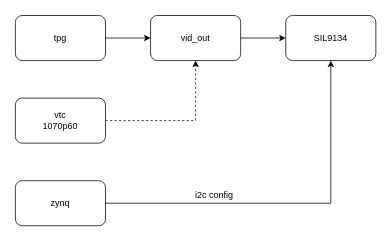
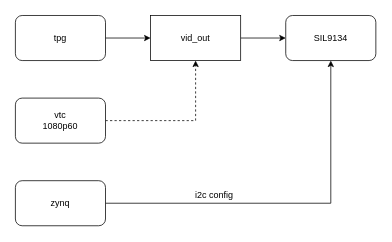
node "vid_out": shape rounded rectangle -> rectangle
node "vtc 1070p60": label "vtc 1070p60" -> "vtc 1080p60"
